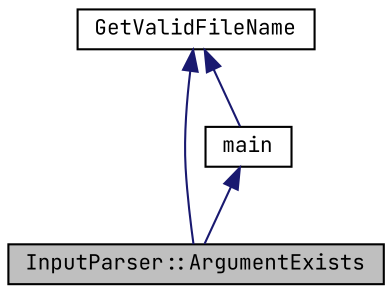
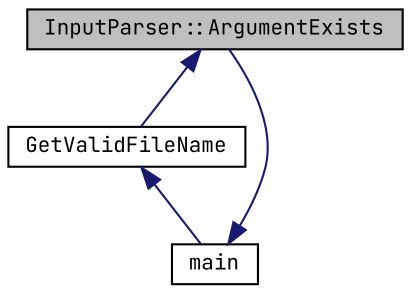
edge "InputParser::ArgumentExists" -> "GetValidFileName": reversed
